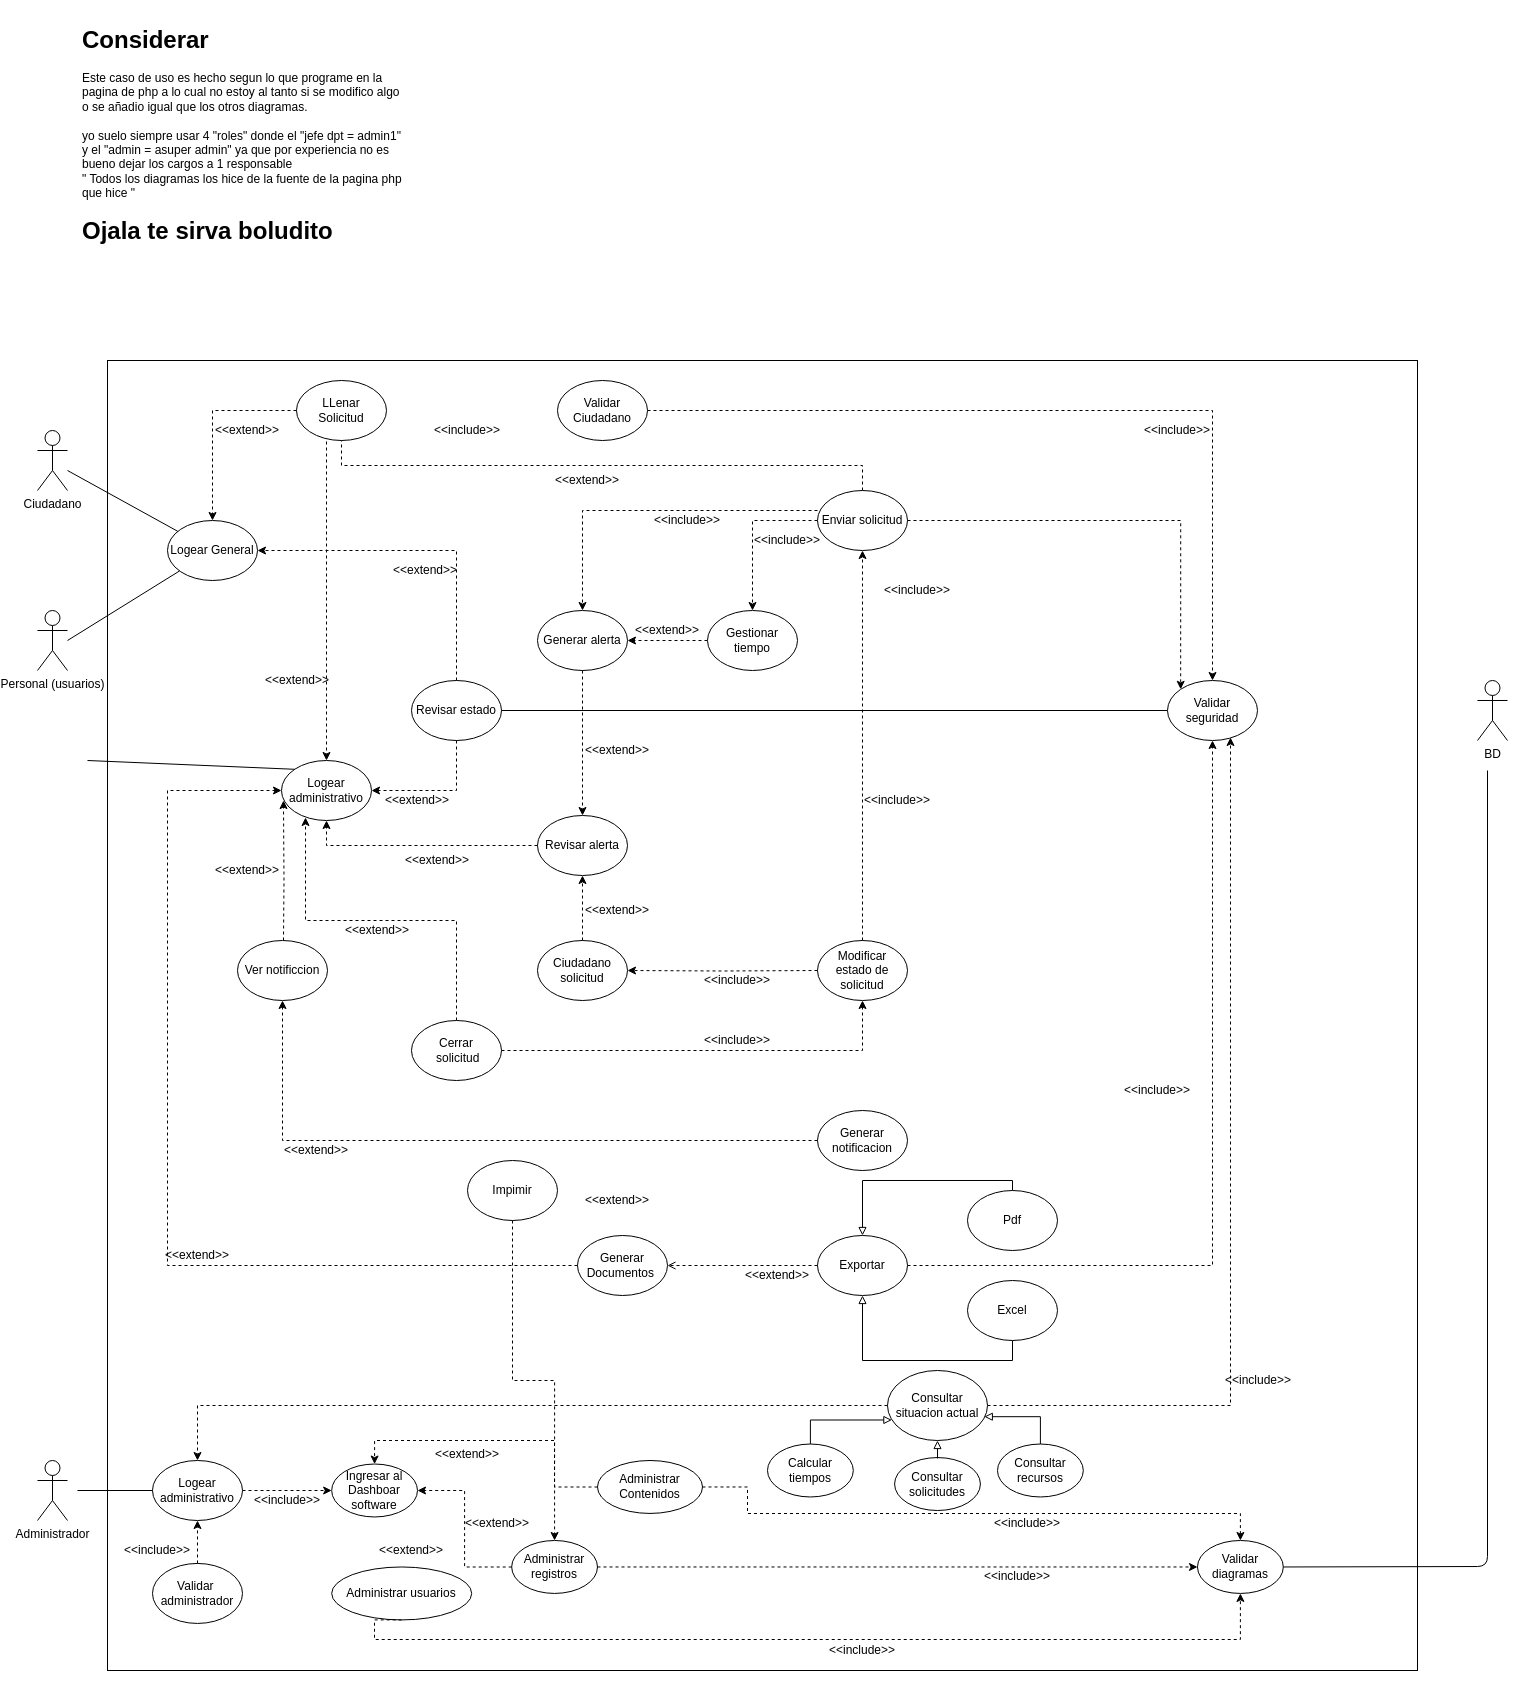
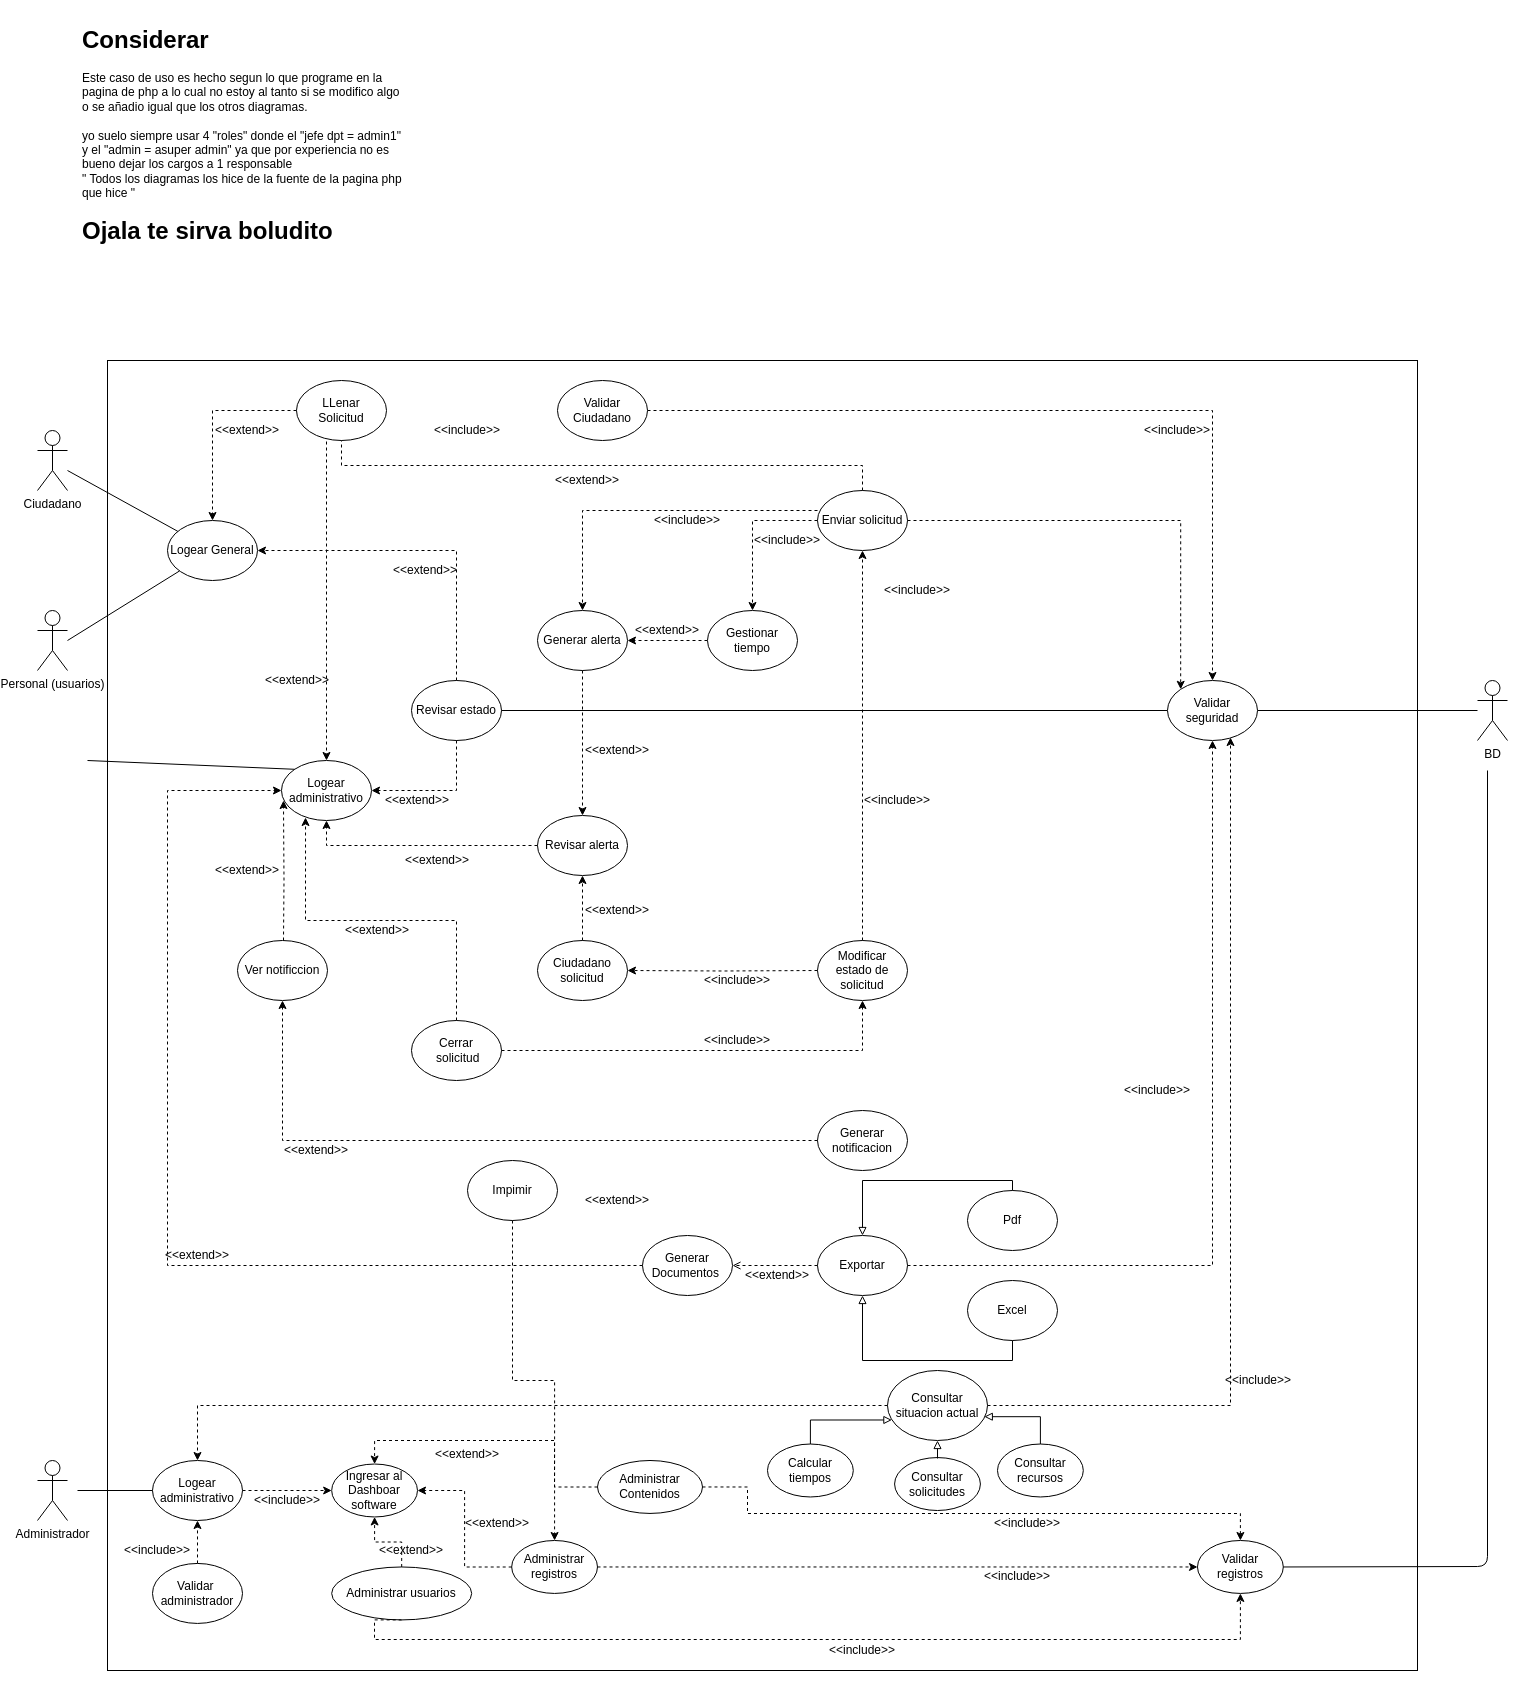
edge "Validar seguridad" -- "BD": added
node "Generar Documentos": moved (623, 1266) -> (688, 1266)
edge "Administrar usuarios" -> "Ingresar al Dashboar software": added
node "Validar diagramas": label "Validar diagramas" -> "Validar registros"
